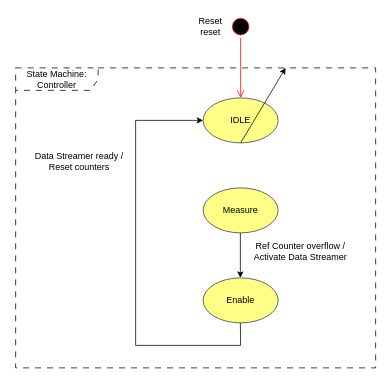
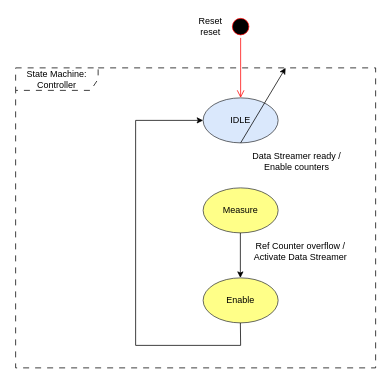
node "IDLE": fillcolor #ffff88 -> #dae8fc
node "Data Streamer ready / Reset counters": removed
node "Data Streamer ready / Enable counters": added
